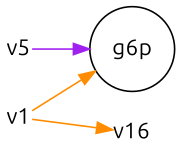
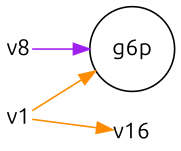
node "v5": label "v5" -> "v8"
